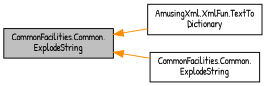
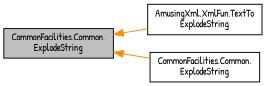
node "AmusingXml.XmlFun.TextTo Dictionary": label "AmusingXml.XmlFun.TextTo Dictionary" -> "AmusingXml.XmlFun.TextTo ExplodeString"
